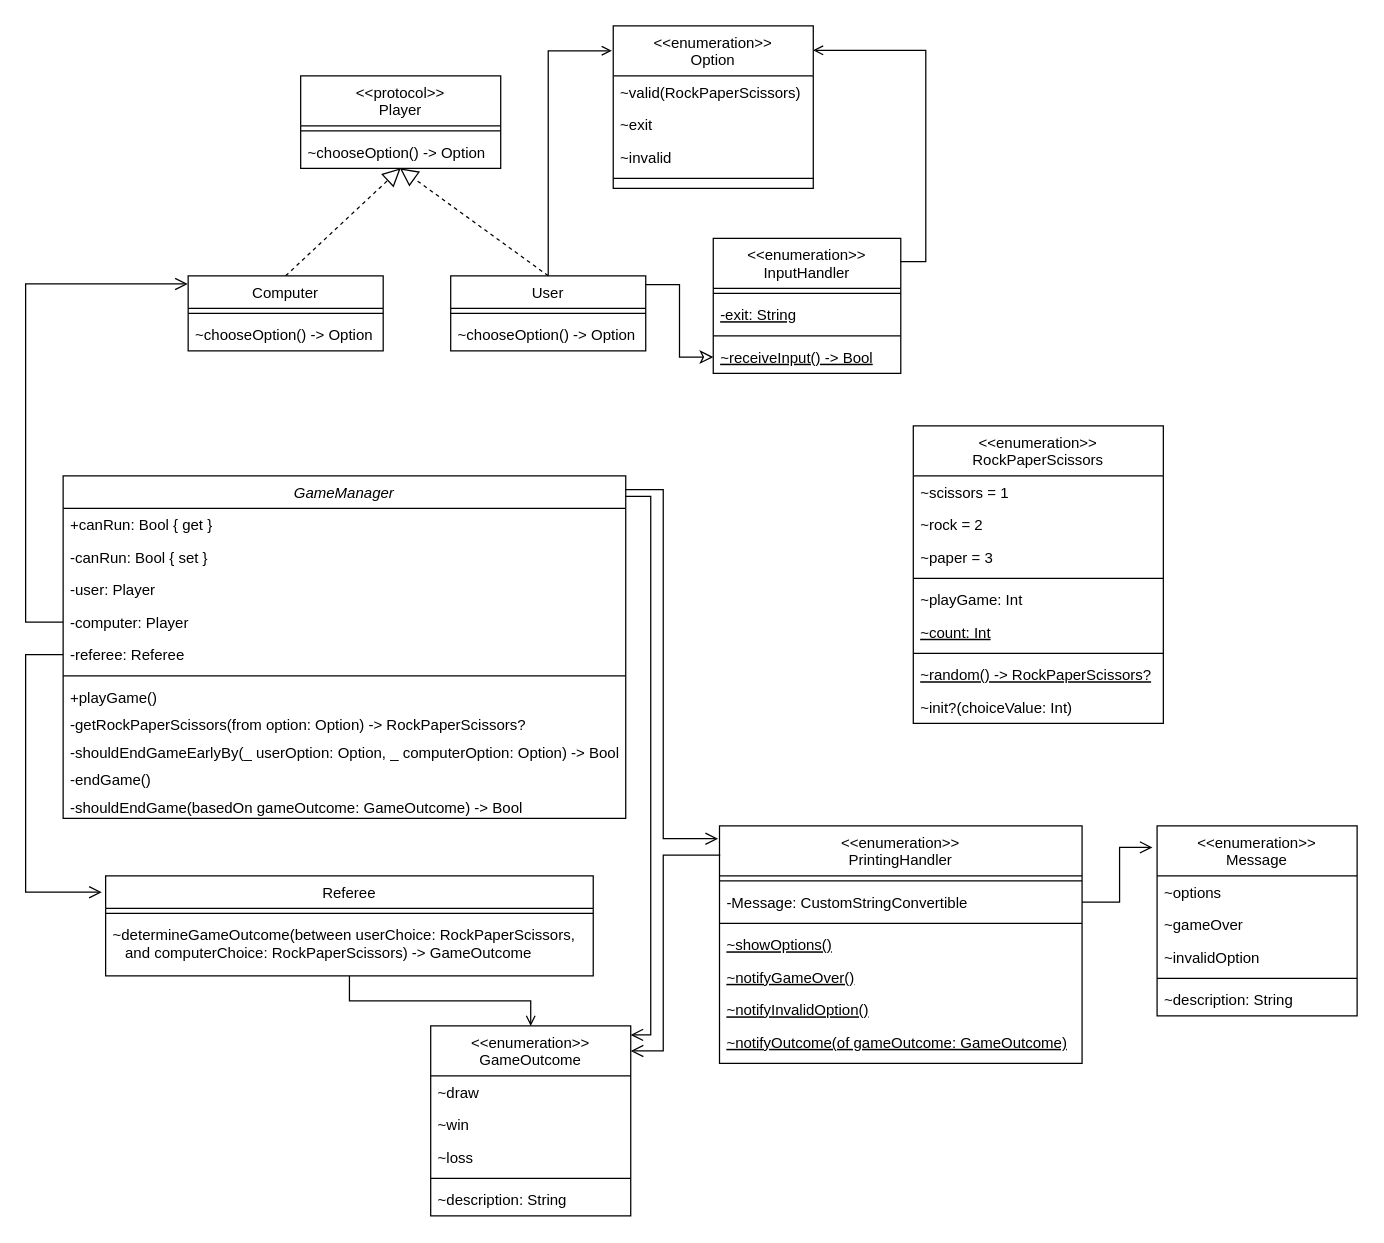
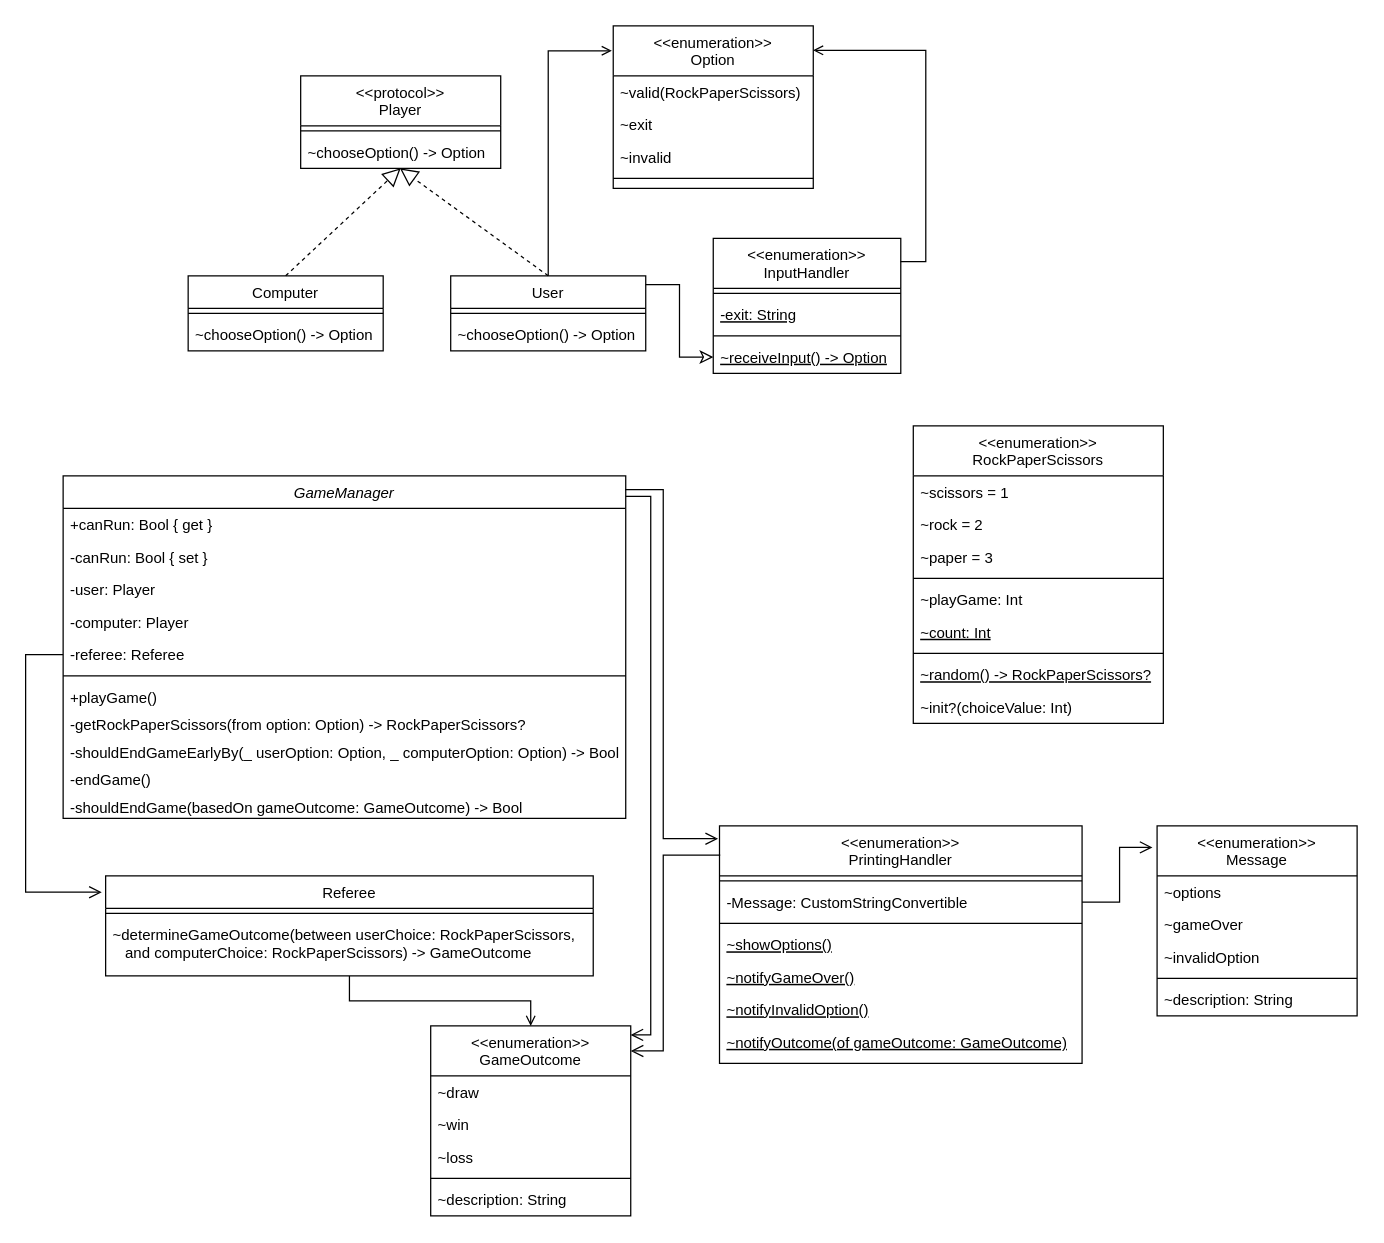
node "~receiveInput() -> Bool": label "~receiveInput() -> Bool" -> "~receiveInput() -> Option"
edge "-computer: Player" -> "Computer": removed
